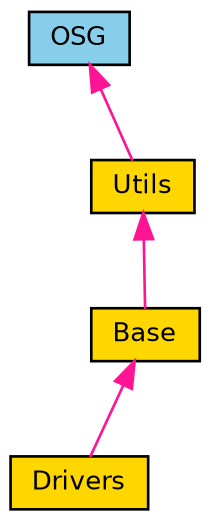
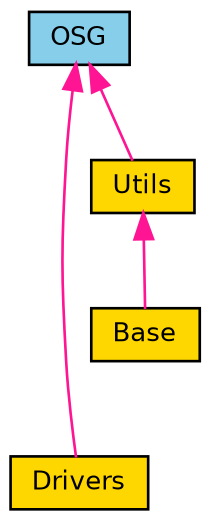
edge "Drivers" -> "Base": now "Drivers" -> "OSG"
